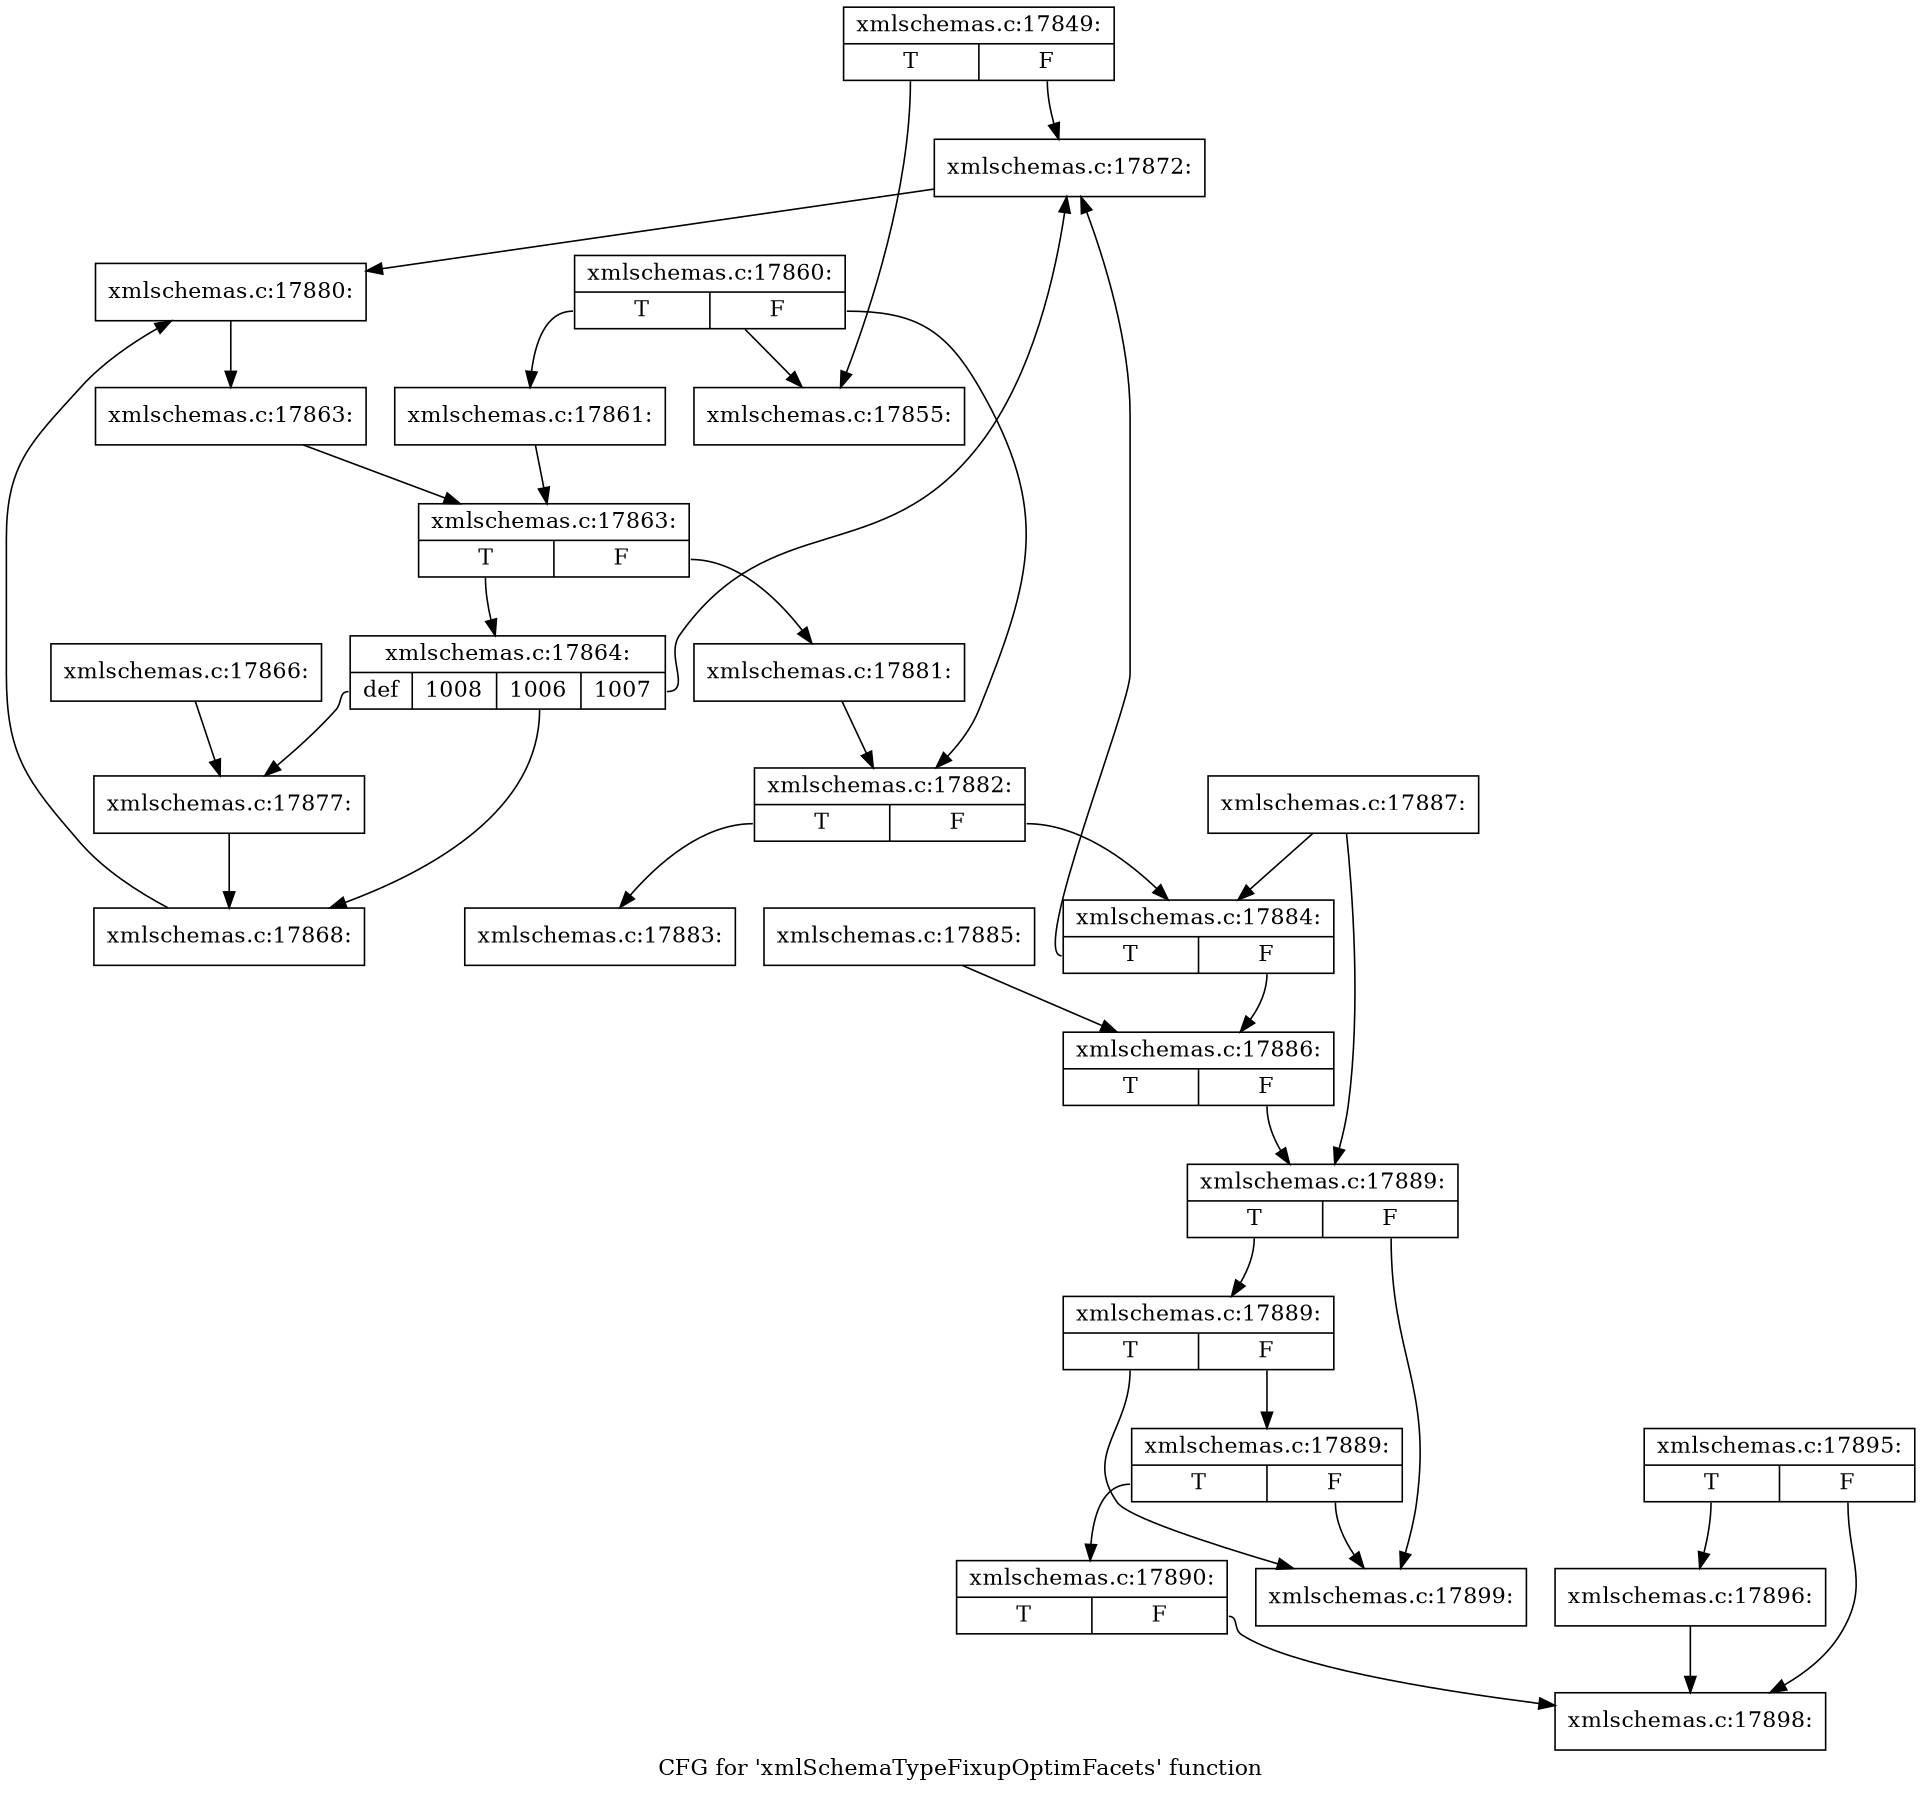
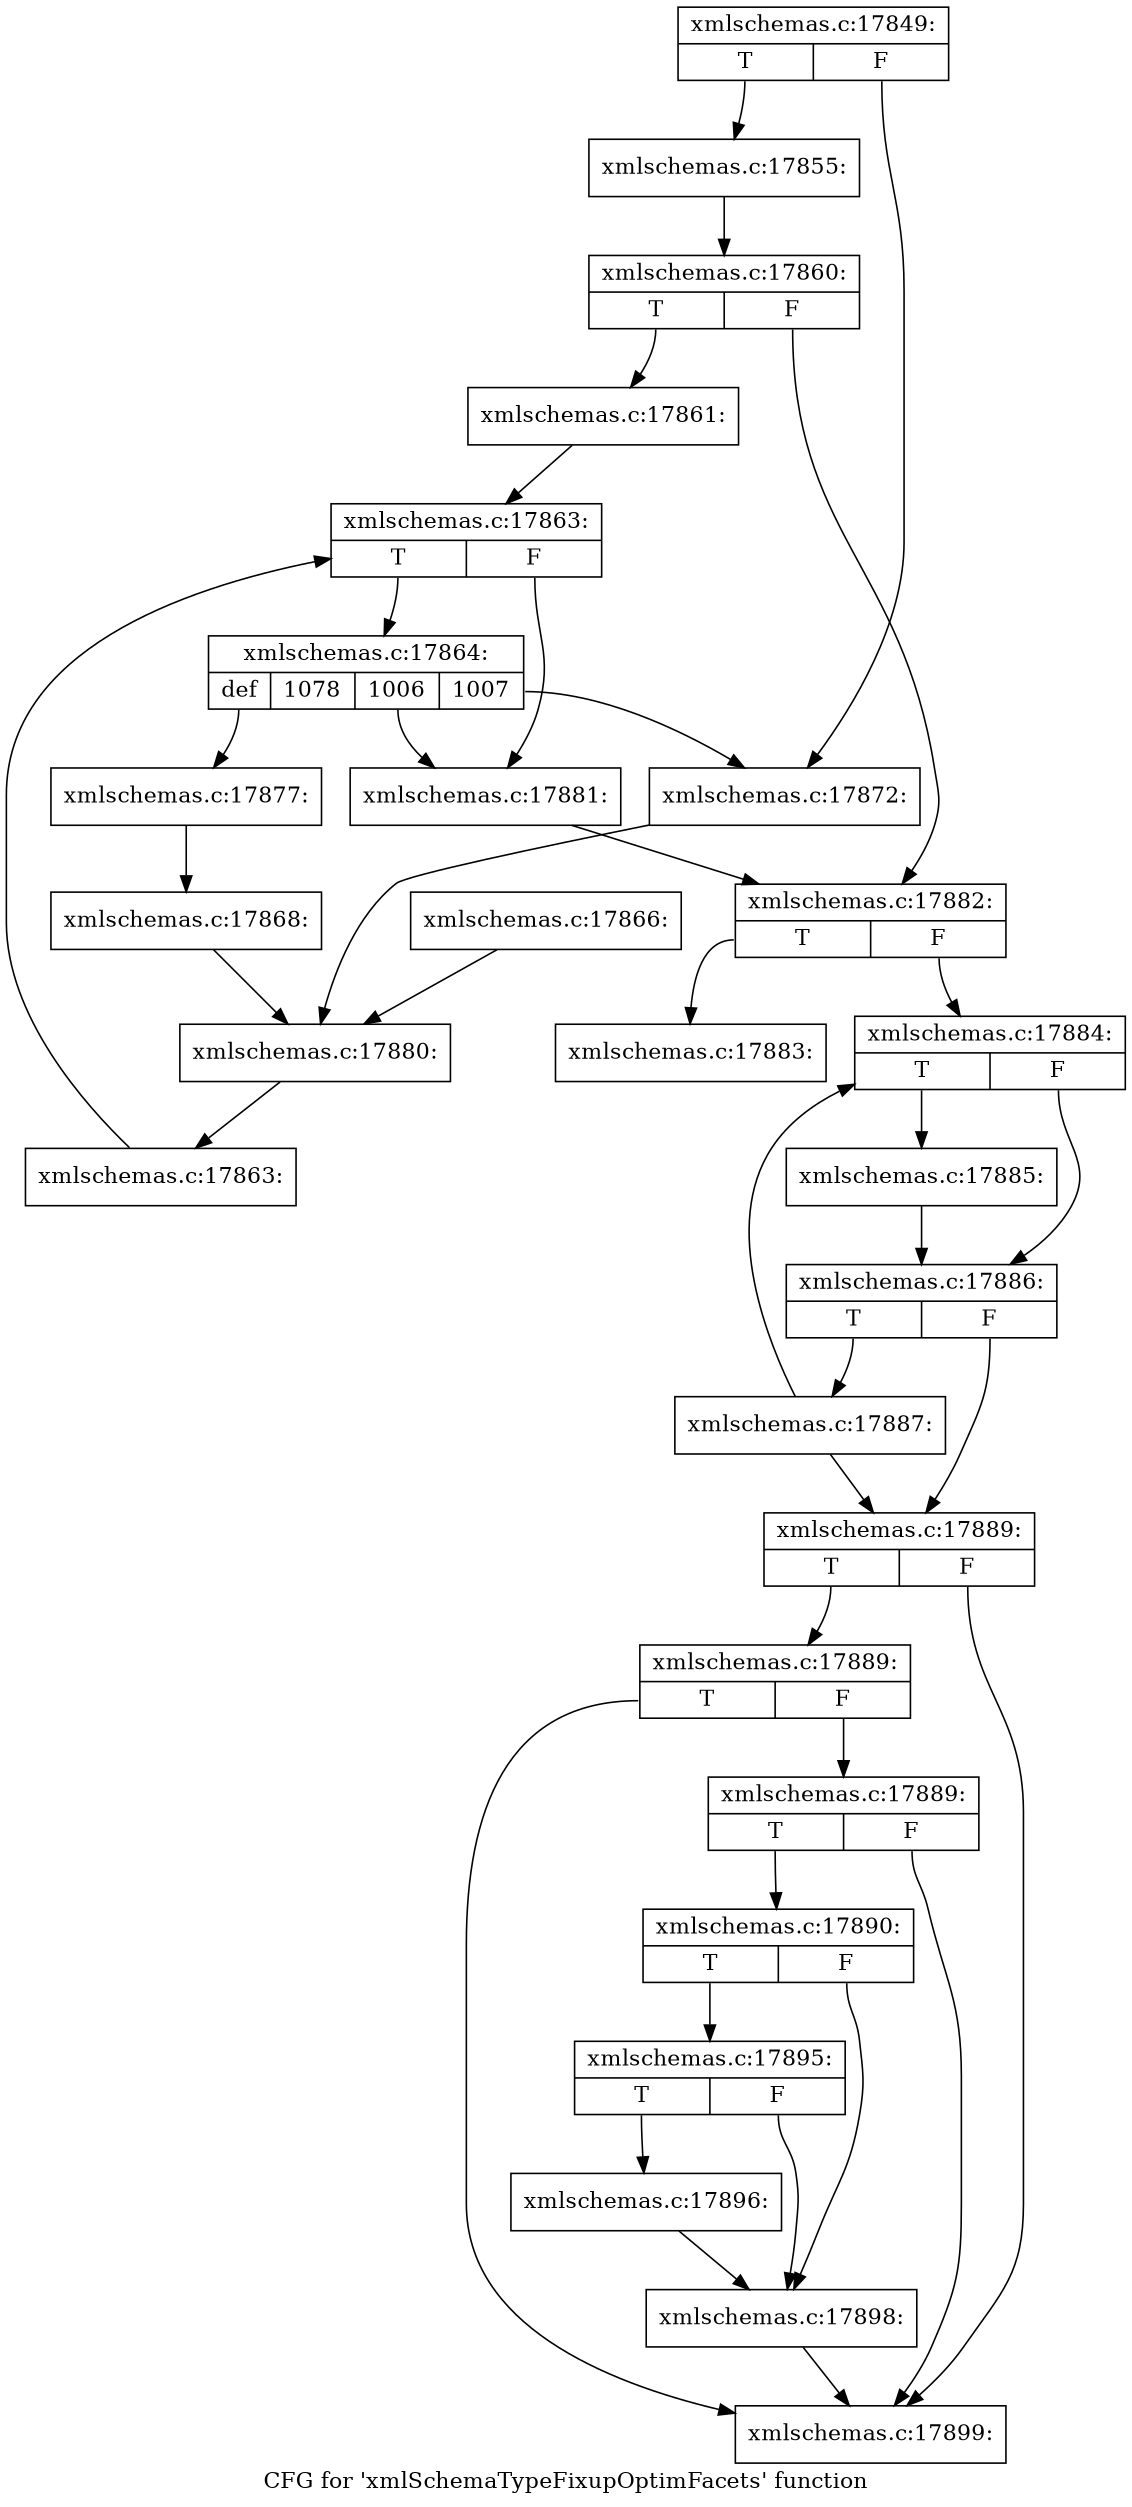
edge "xmlschemas.c:17860:" -> "xmlschemas.c:17855:": reversed
edge "xmlschemas.c:17884:" -> "xmlschemas.c:17872:": now "xmlschemas.c:17884:" -> "xmlschemas.c:17885:"
node "xmlschemas.c:17864:": text "1008" -> "1078"
edge "xmlschemas.c:17866:" -> "xmlschemas.c:17877:": now "xmlschemas.c:17866:" -> "xmlschemas.c:17880:"
edge "xmlschemas.c:17864:" -> "xmlschemas.c:17868:": now "xmlschemas.c:17864:" -> "xmlschemas.c:17881:"
edge "xmlschemas.c:17886:" -> "xmlschemas.c:17887:": added
edge "xmlschemas.c:17890:" -> "xmlschemas.c:17895:": added
edge "xmlschemas.c:17898:" -> "xmlschemas.c:17899:": added
